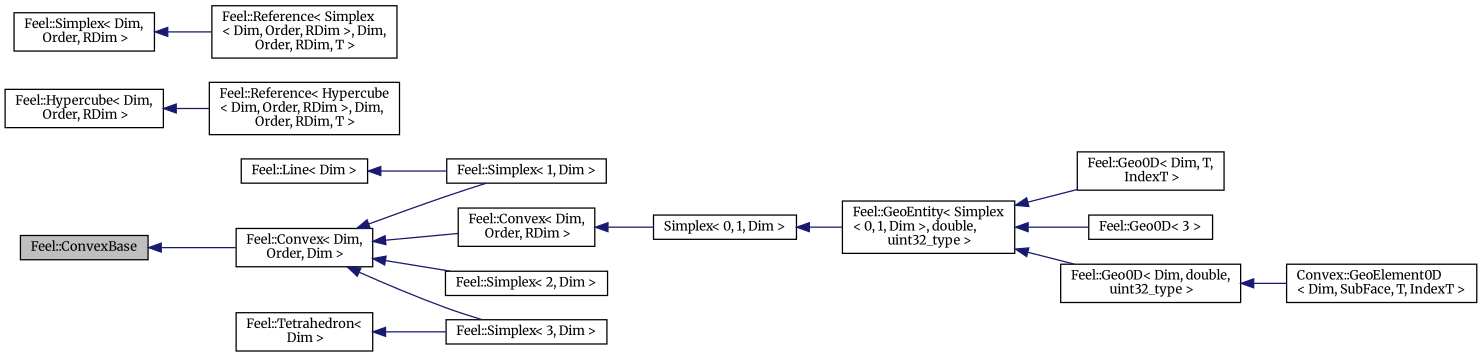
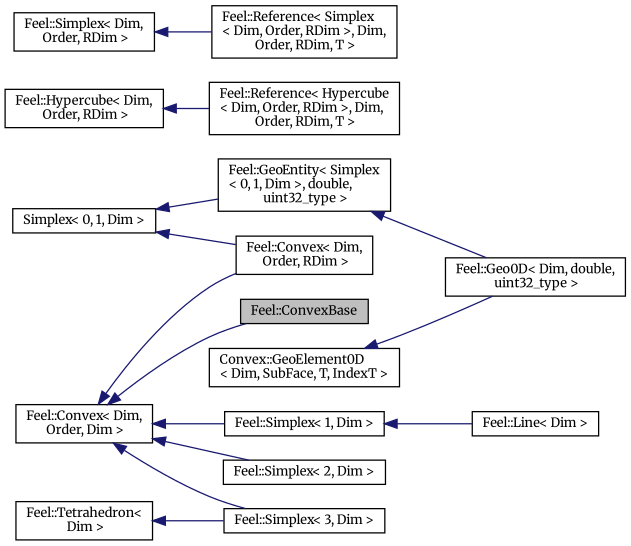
edge "Feel::Simplex< 1, Dim >" -> "Feel::Line< Dim >": reversed
node "Feel::Geo0D< Dim, T, IndexT >": removed
edge "Simplex< 0, 1, Dim >" -> "Feel::Convex< Dim, Order, RDim >": reversed
node "Feel::Geo0D< 3 >": removed
edge "Feel::Convex< Dim, Order, Dim >" -> "Feel::ConvexBase": reversed
edge "Convex::GeoElement0D < Dim, SubFace, T, IndexT >" -> "Feel::Geo0D< Dim, double, uint32_type >": reversed
